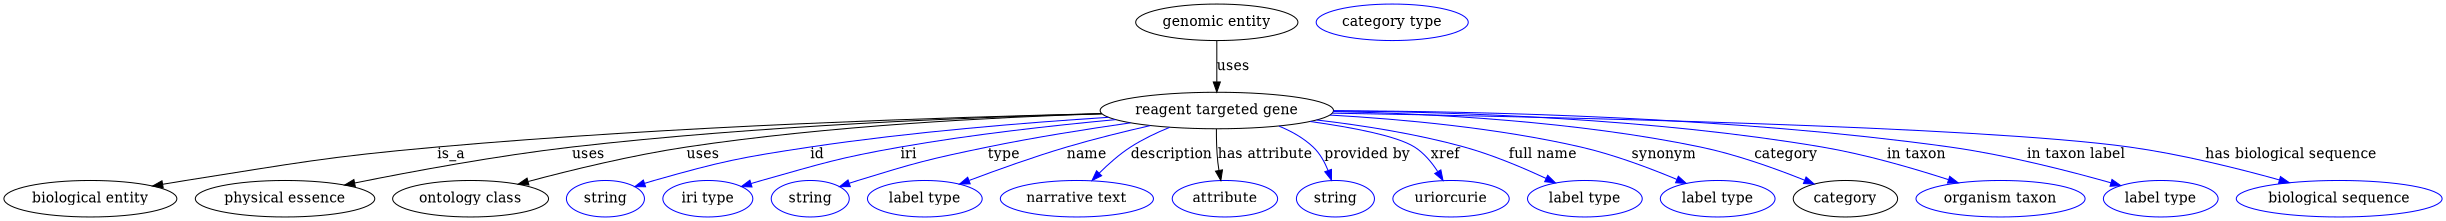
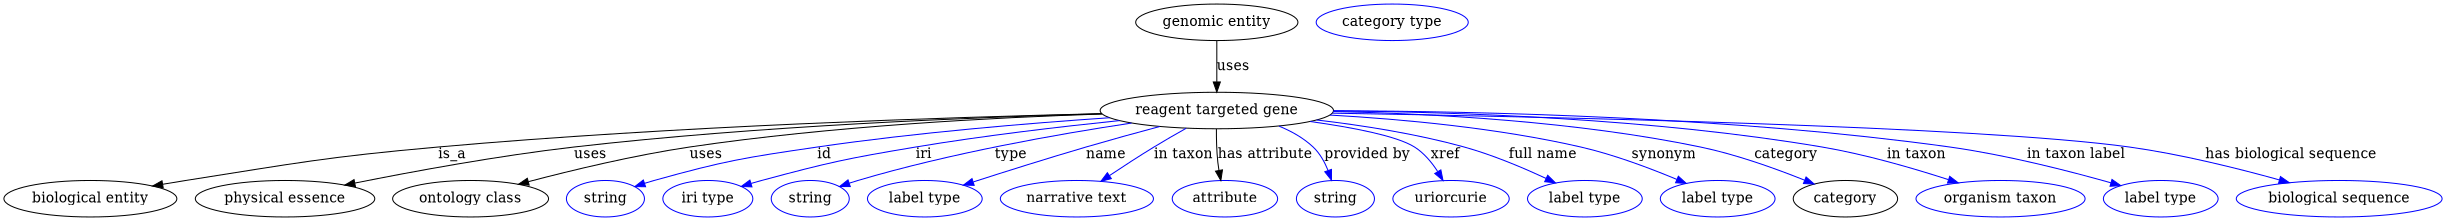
edge "reagent targeted gene" -> "narrative text": label "description" -> "in taxon"
